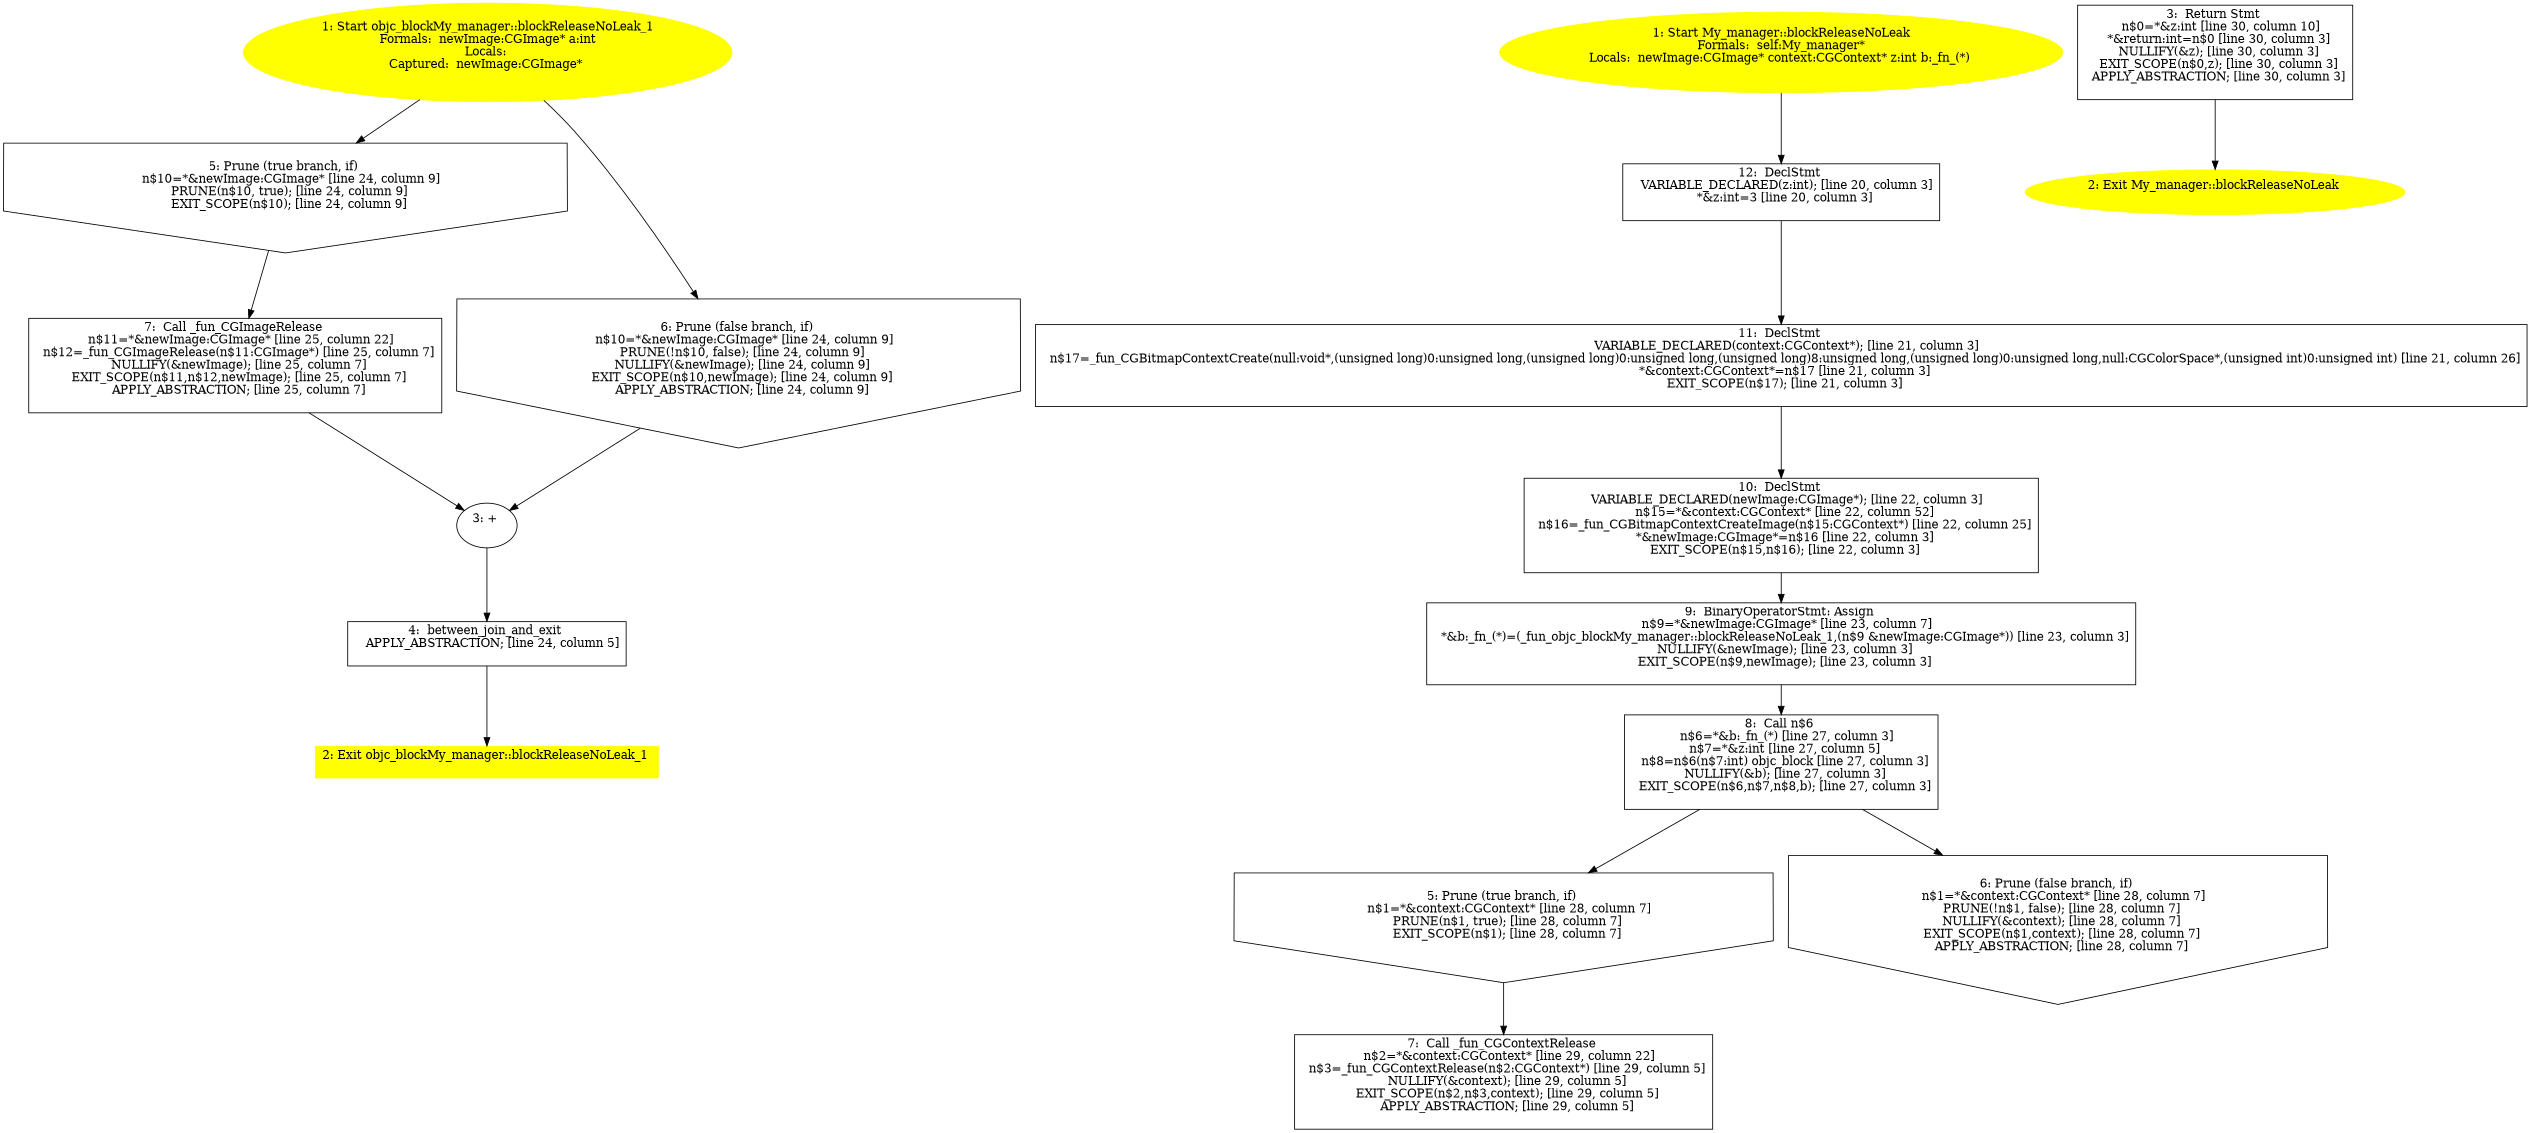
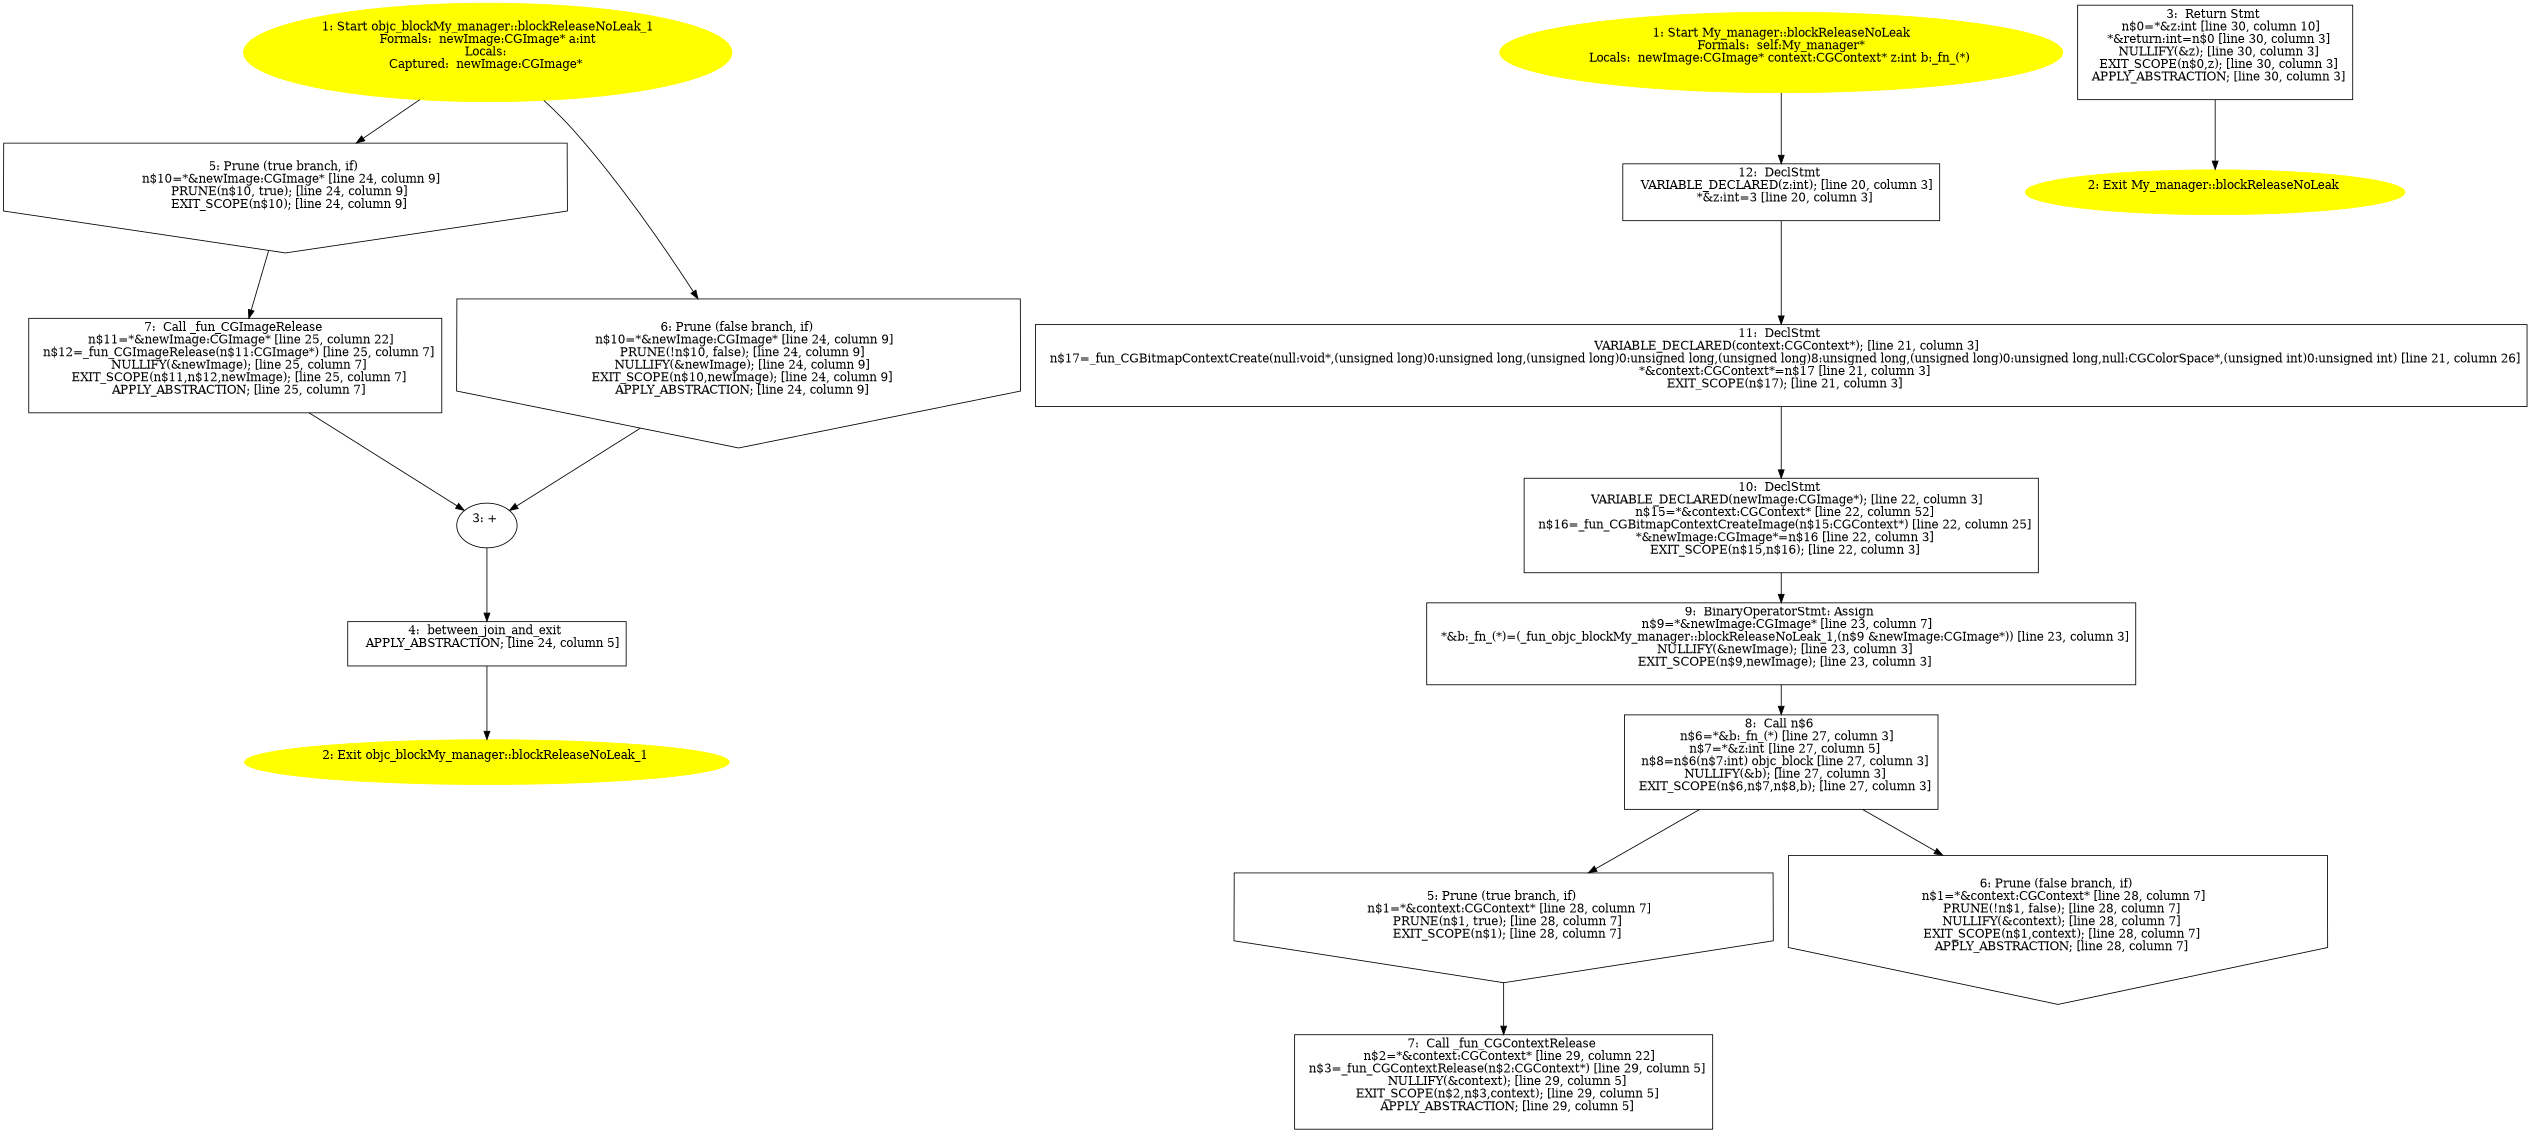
node "2: Exit objc_blockMy_manager::blockReleaseNoLeak_1": shape box -> ellipse
